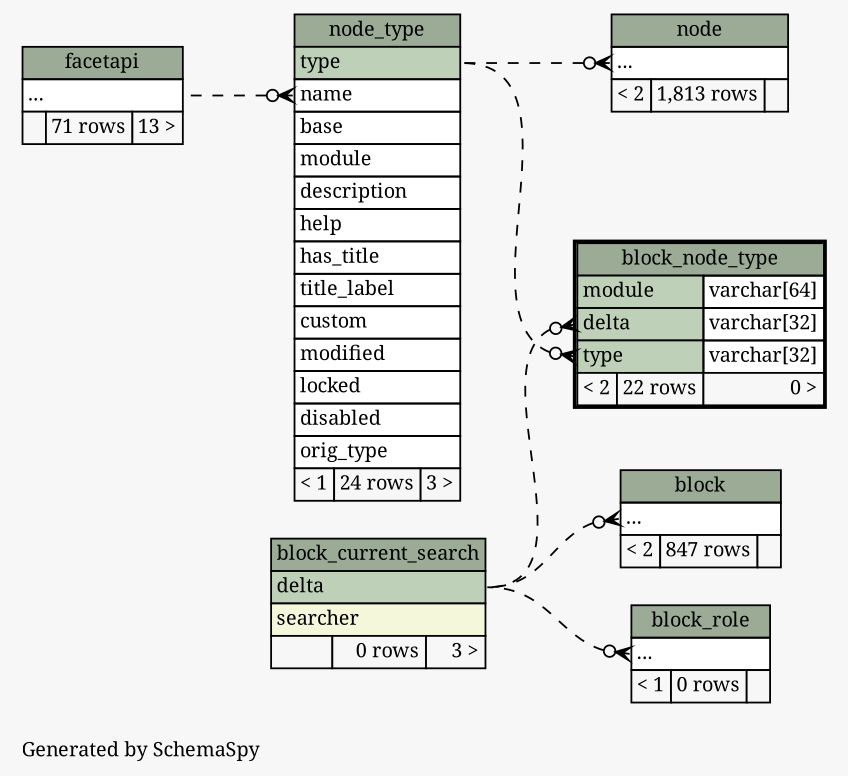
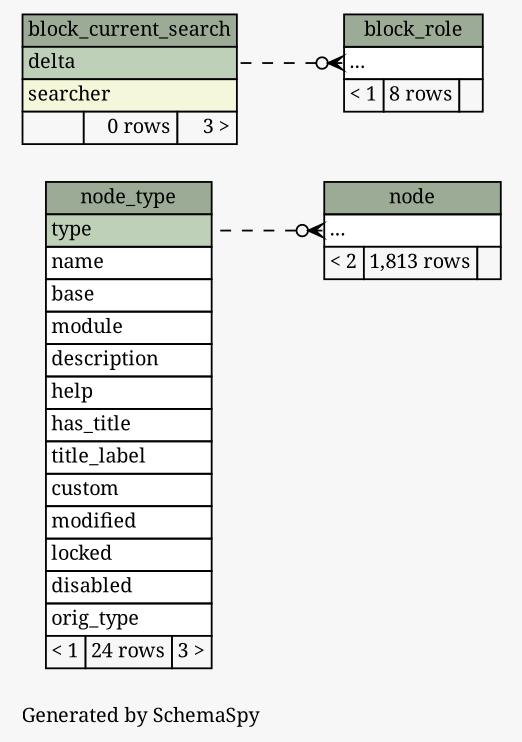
node "facetapi": removed
node "block_node_type": removed
node "block": removed
node "block_role": text "0 rows" -> "8 rows"
